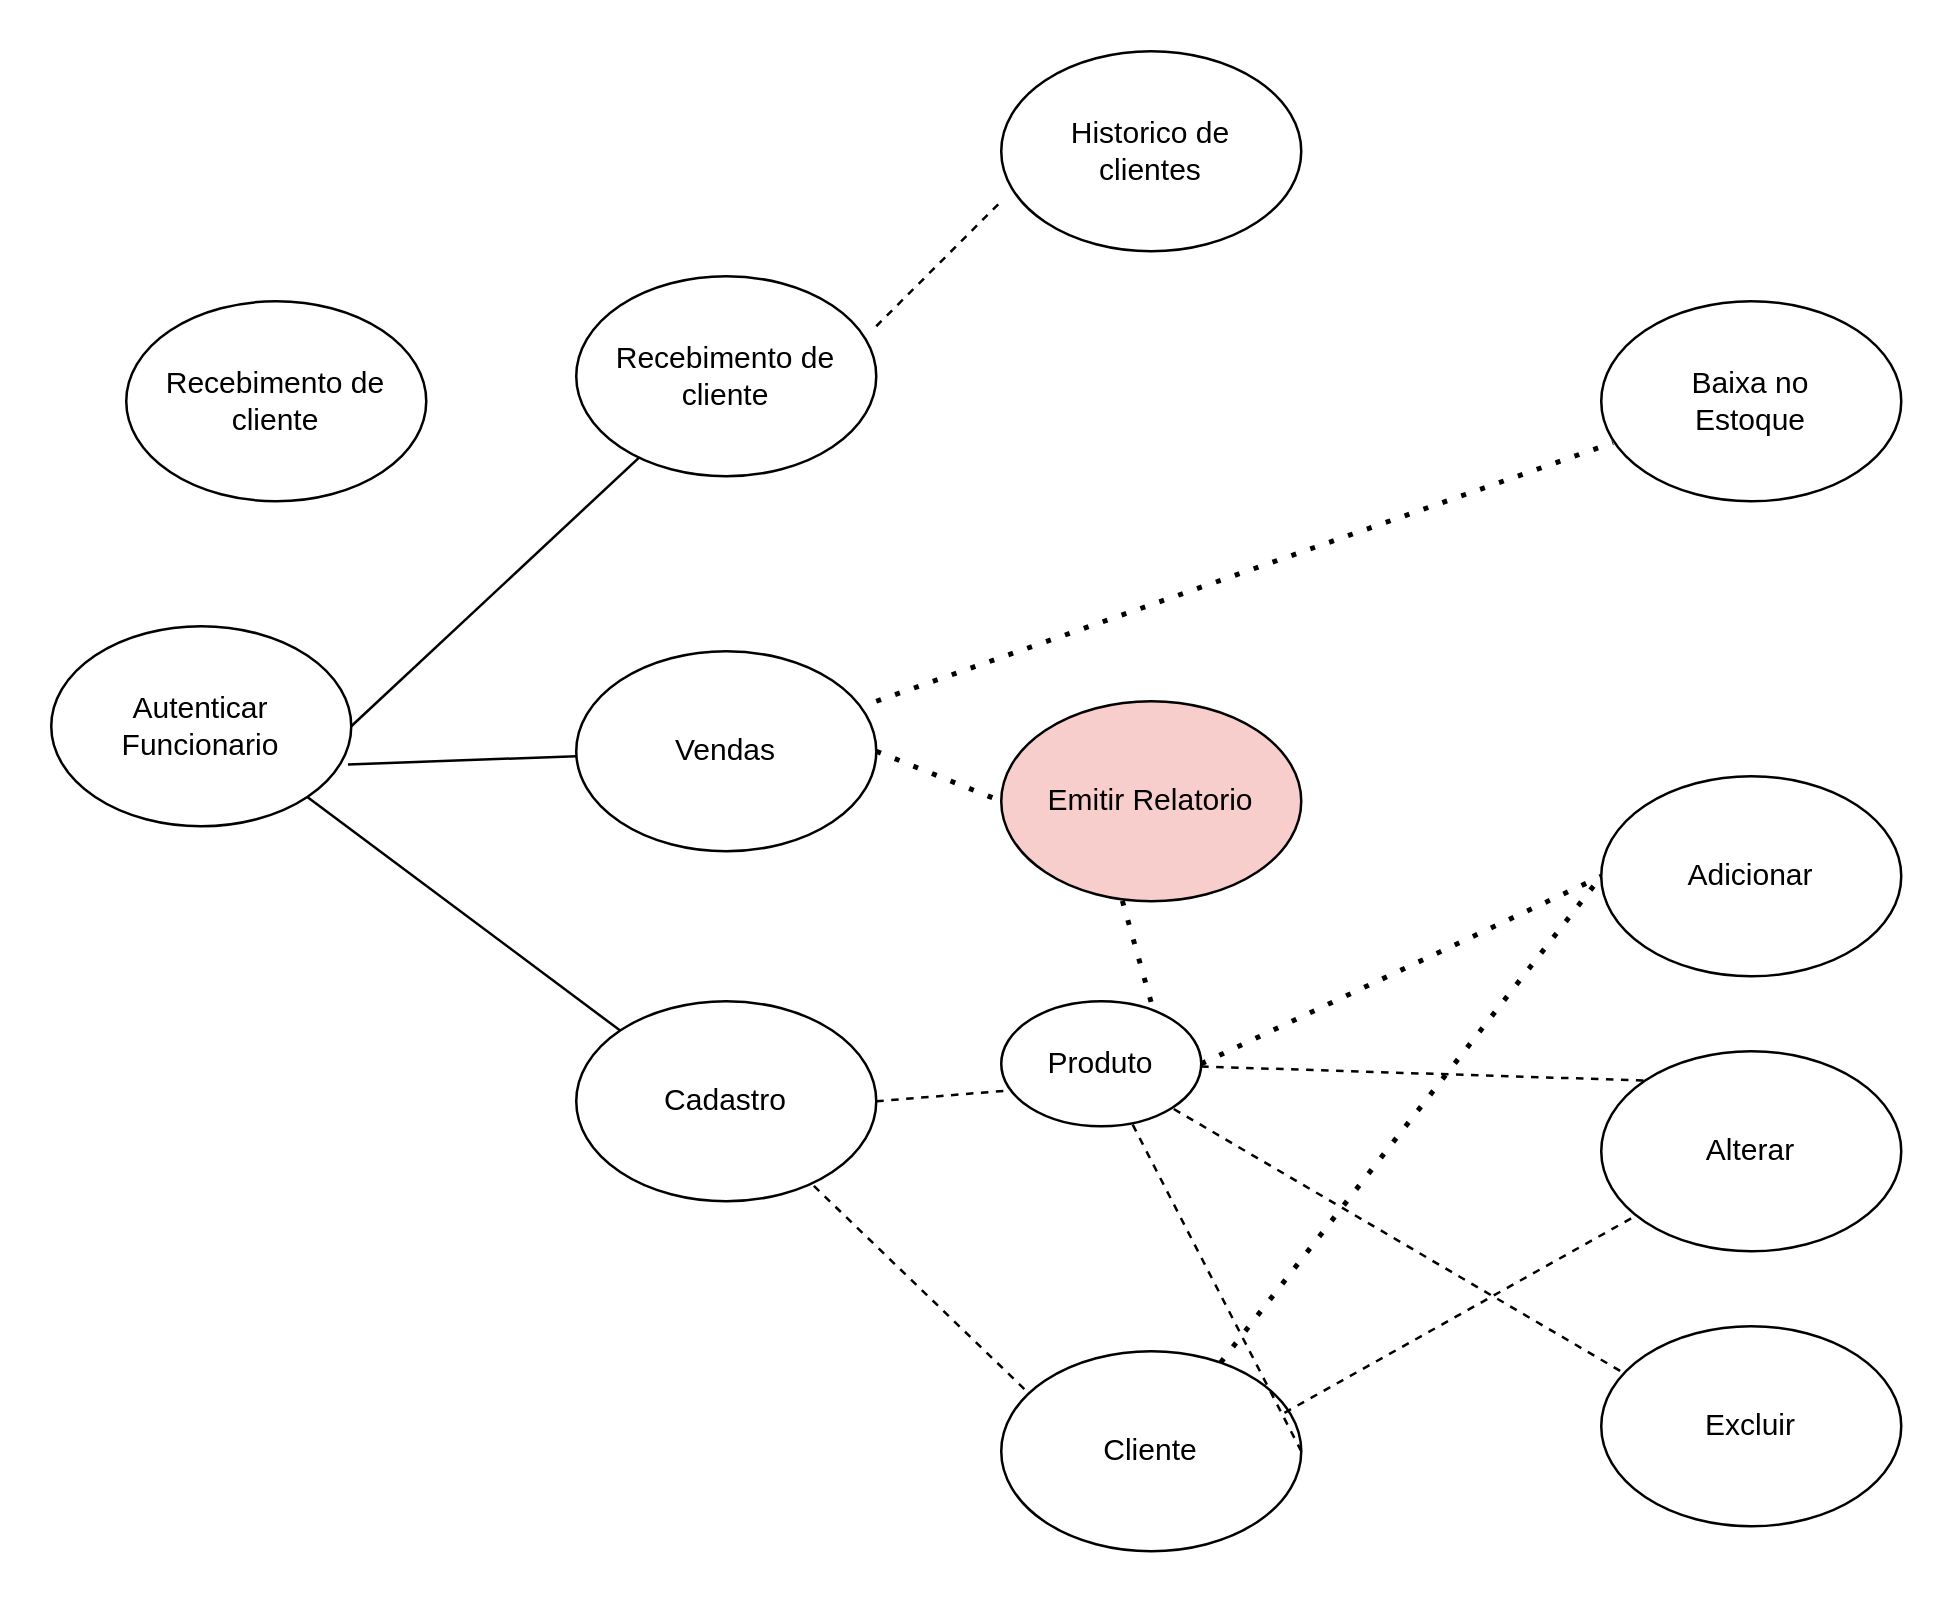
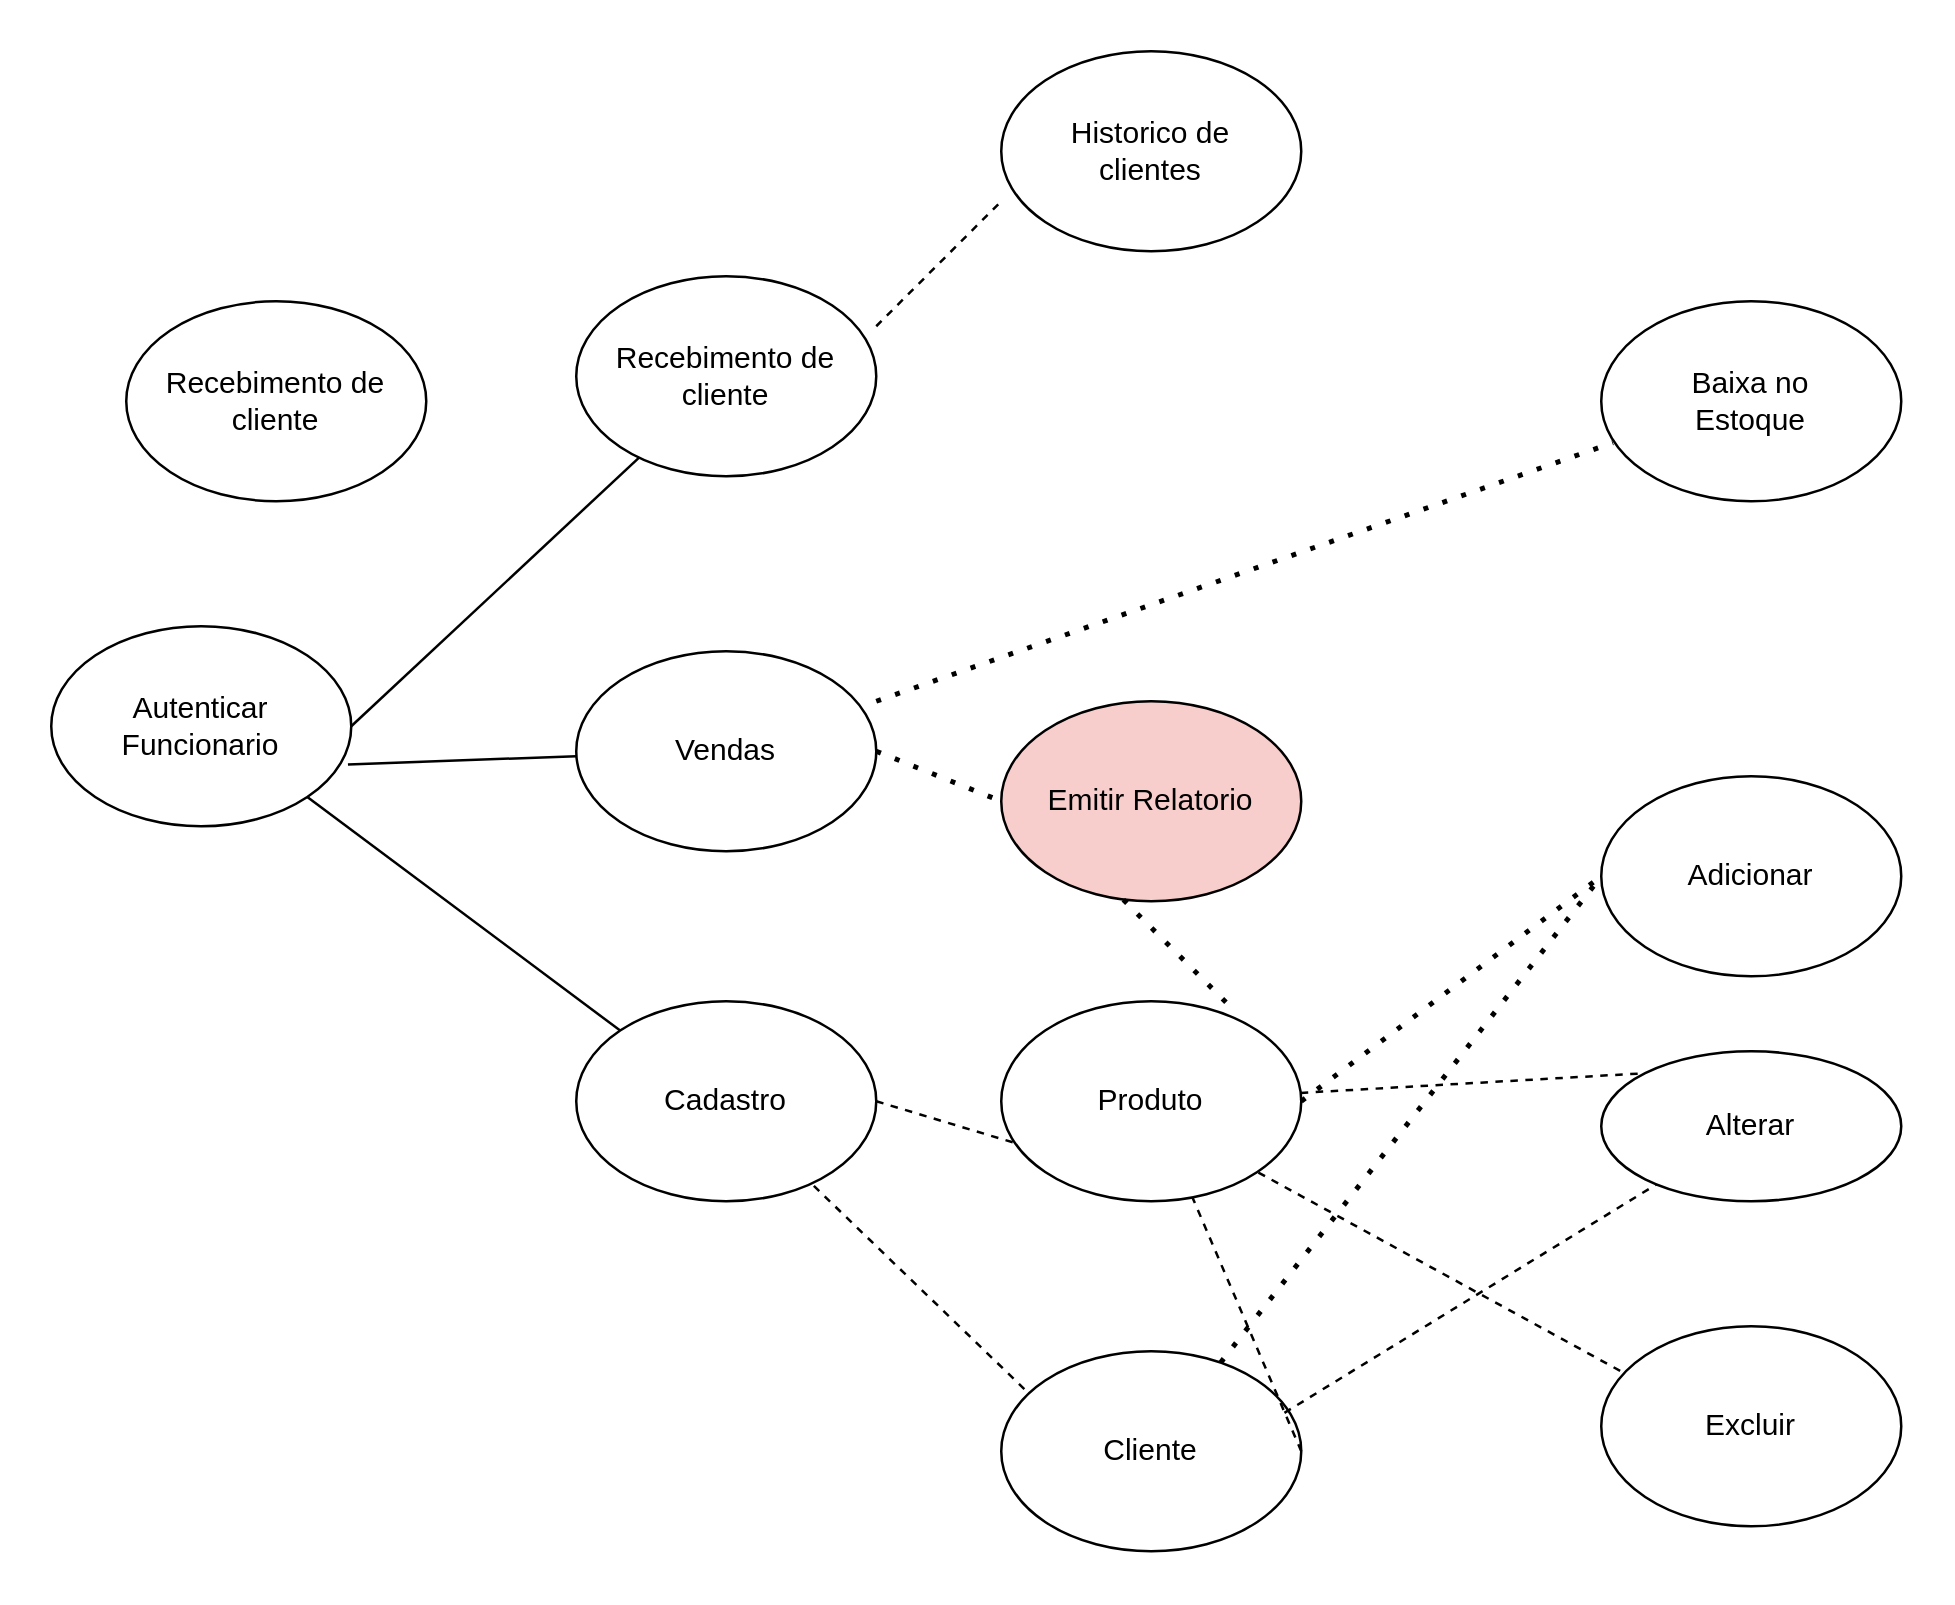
node "Produto": size 200x125 -> 300x200
node "Alterar": size 300x200 -> 300x150
